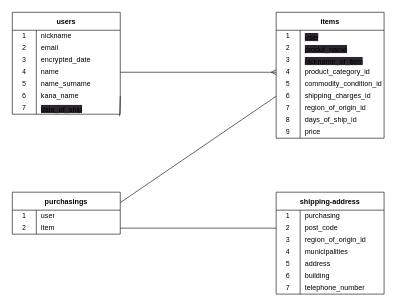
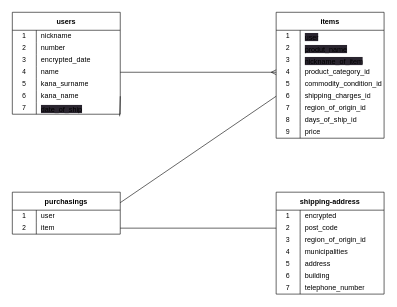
node "email": label "email" -> "number"
node "name_surname": label "name_surname" -> "kana_surname"
node "purchasing": label "purchasing" -> "encrypted"
